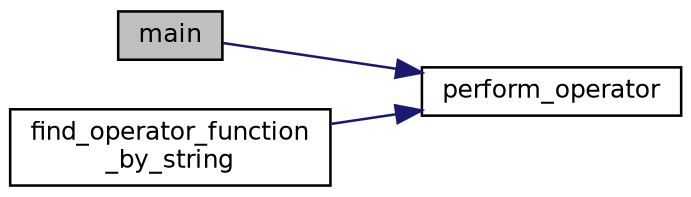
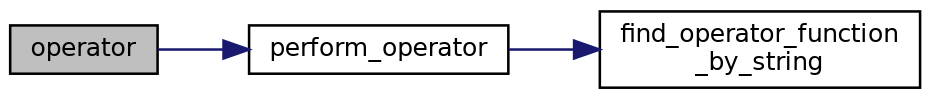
node "main": label "main" -> "operator"
edge "find_operator_function _by_string" -> "perform_operator": reversed
